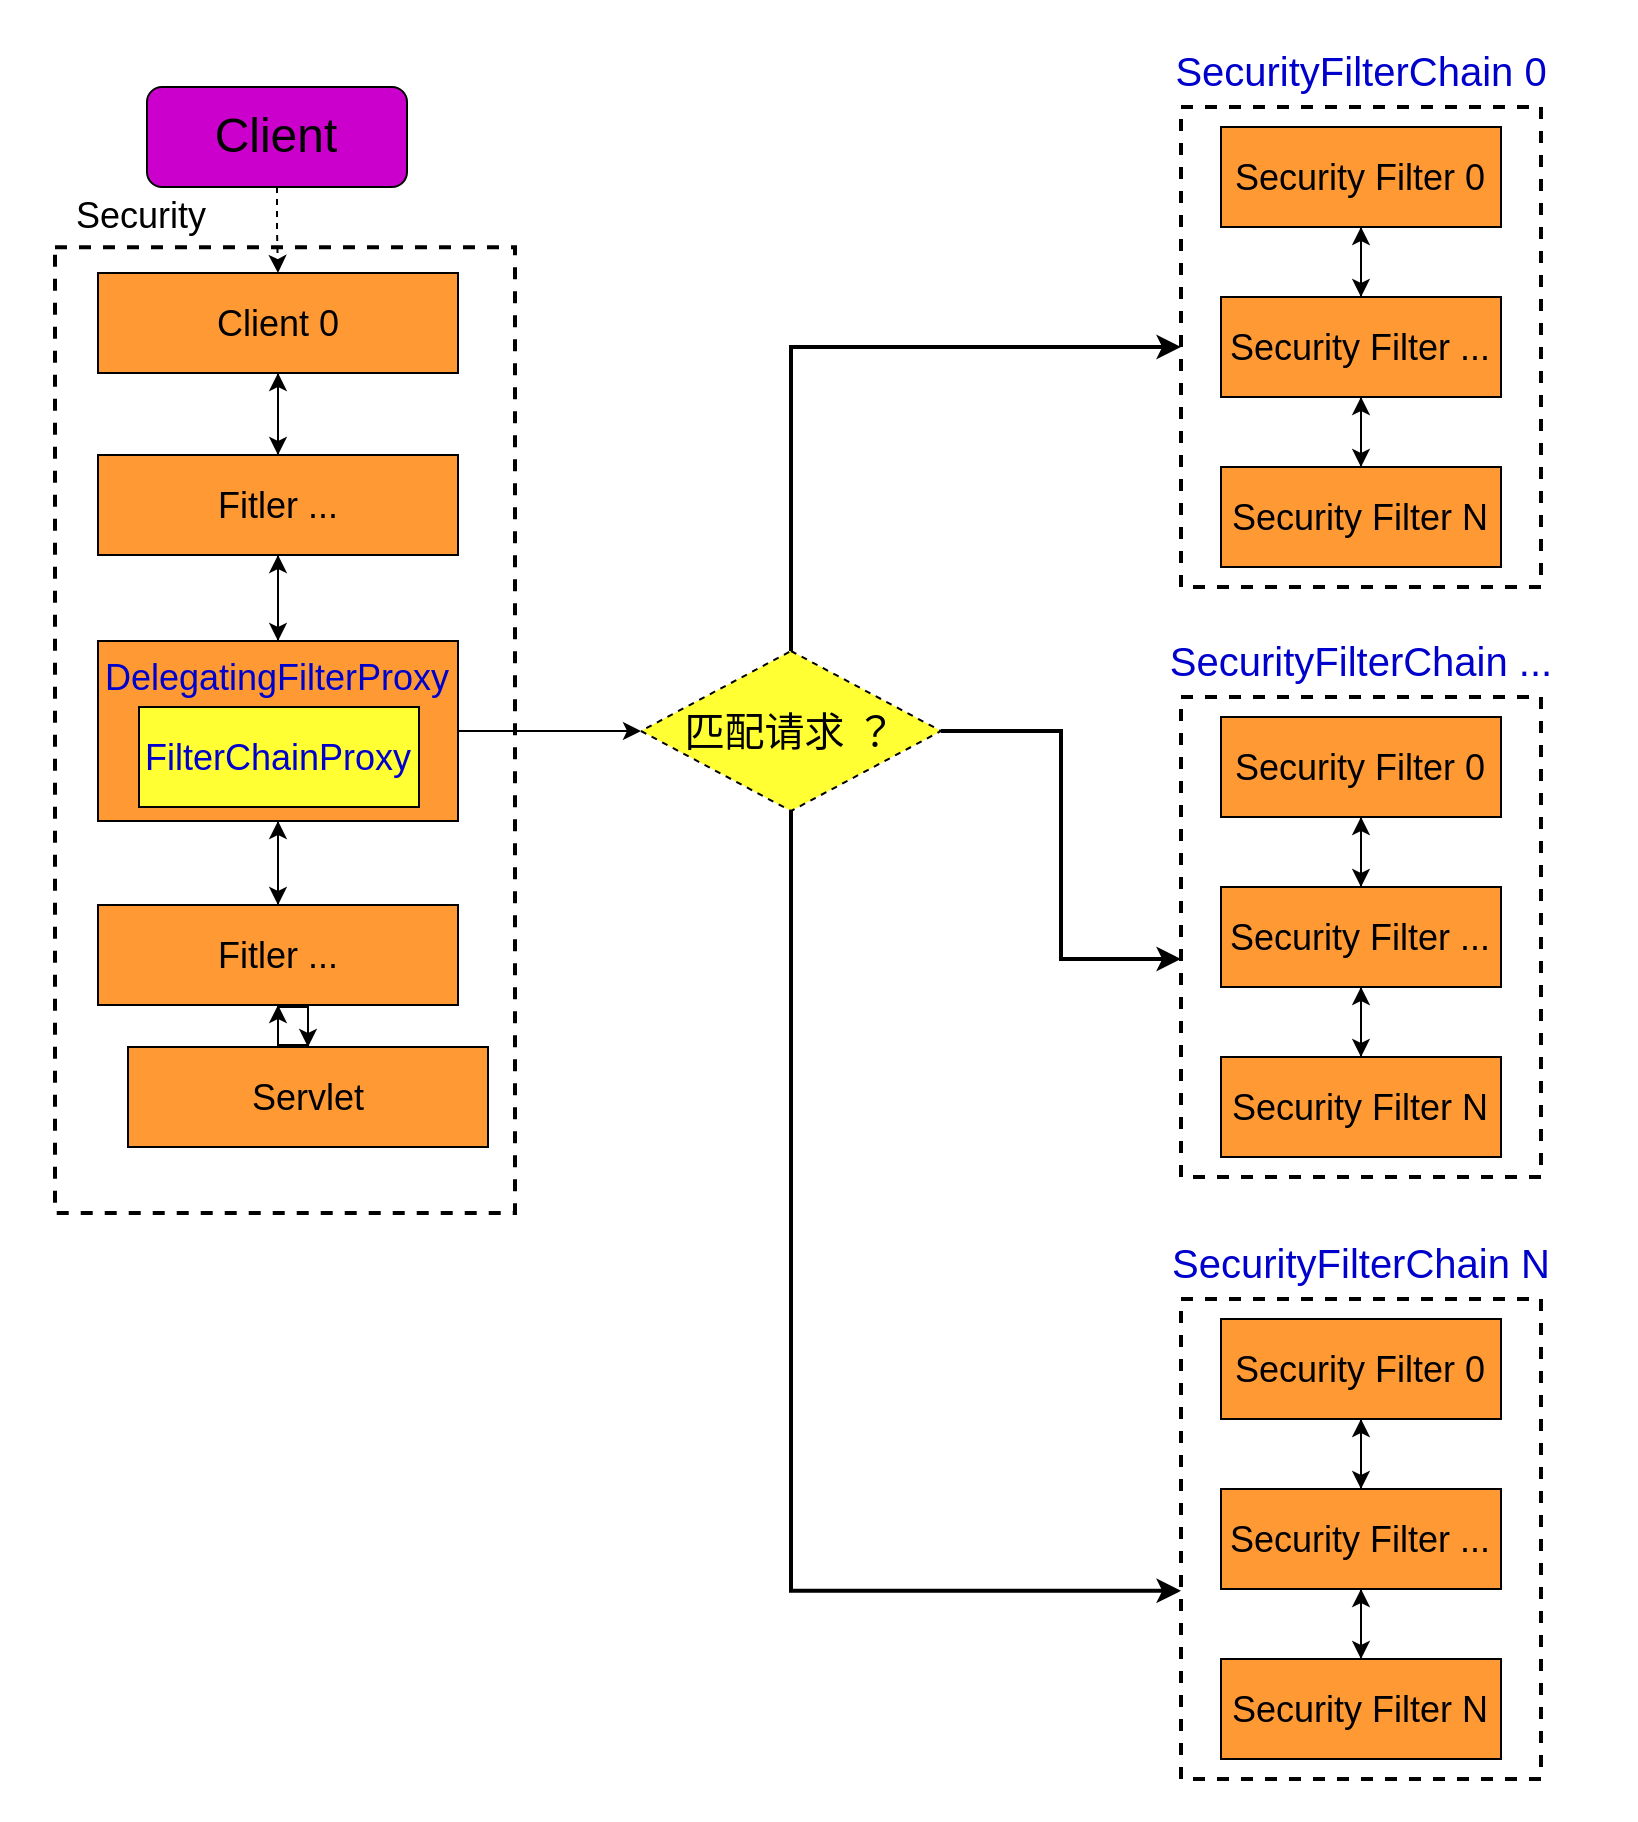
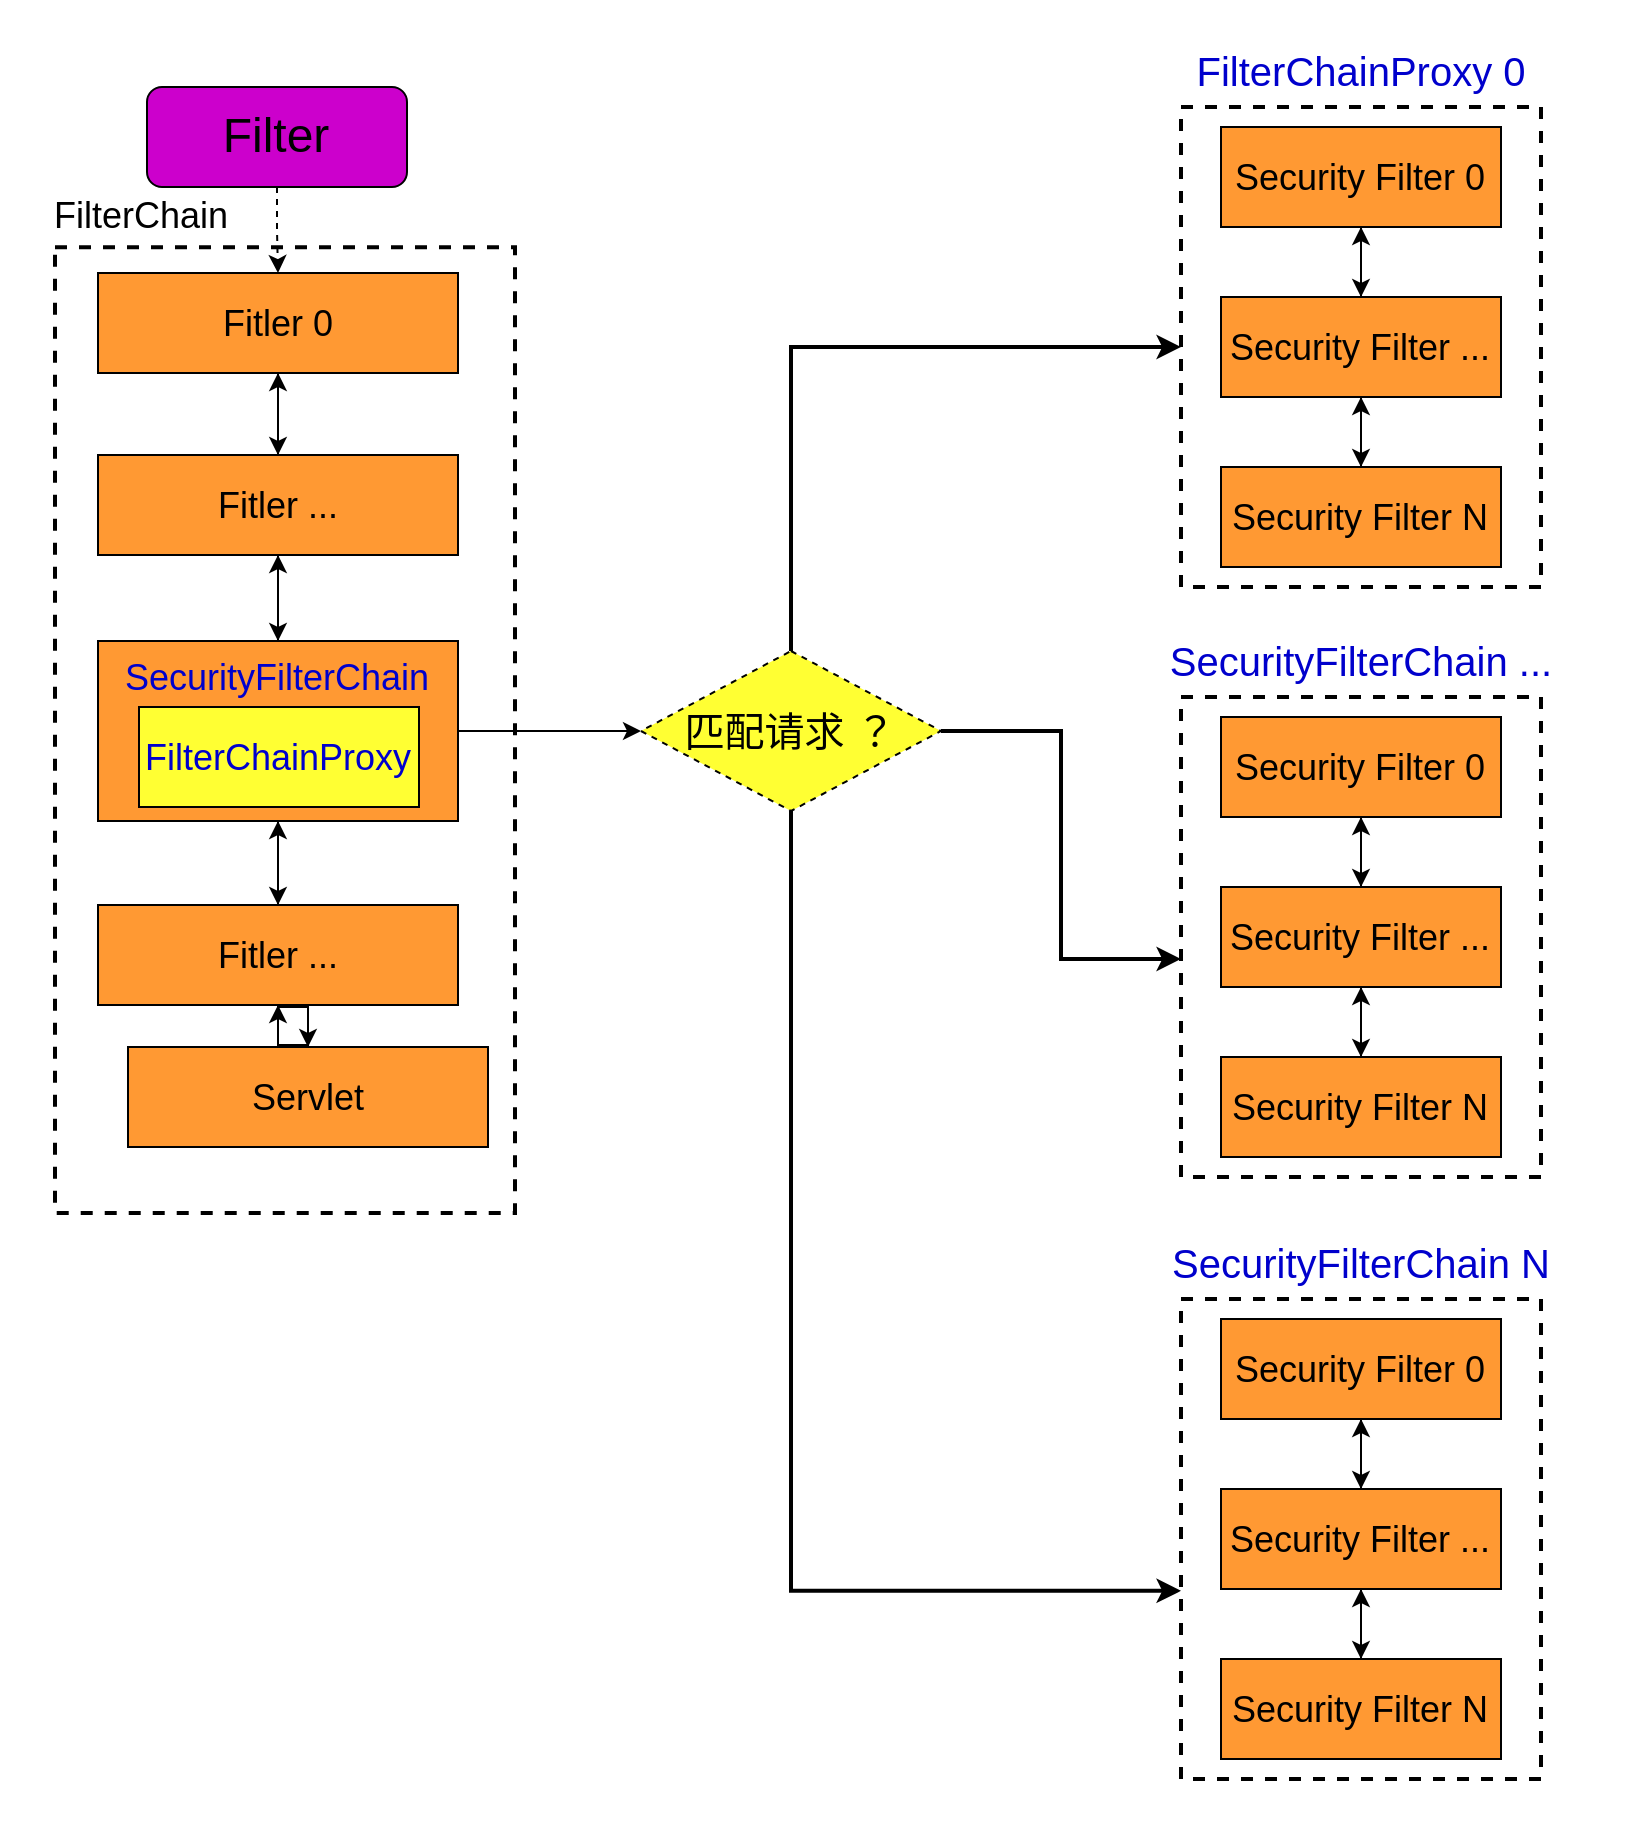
node "SecurityFilterChain 0": label "SecurityFilterChain 0" -> "FilterChainProxy 0"
node "Client": label "Client" -> "Filter"
node "Security": label "Security" -> "FilterChain"
node "Client 0": label "Client 0" -> "Fitler 0"
node "DelegatingFilterProxy": label "DelegatingFilterProxy" -> "SecurityFilterChain"
